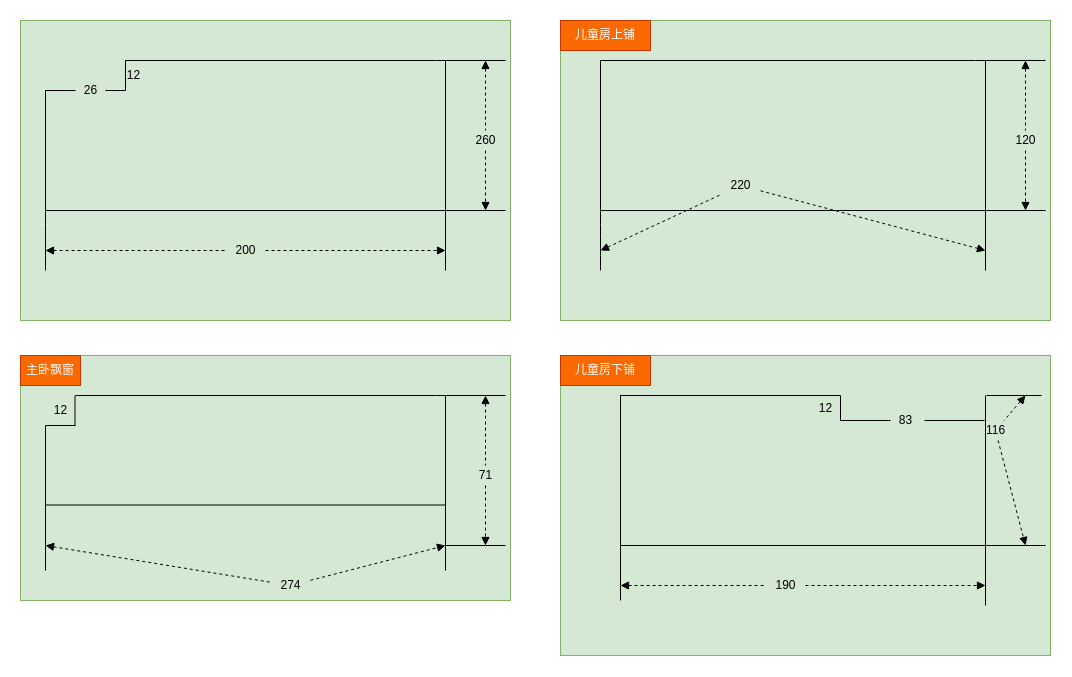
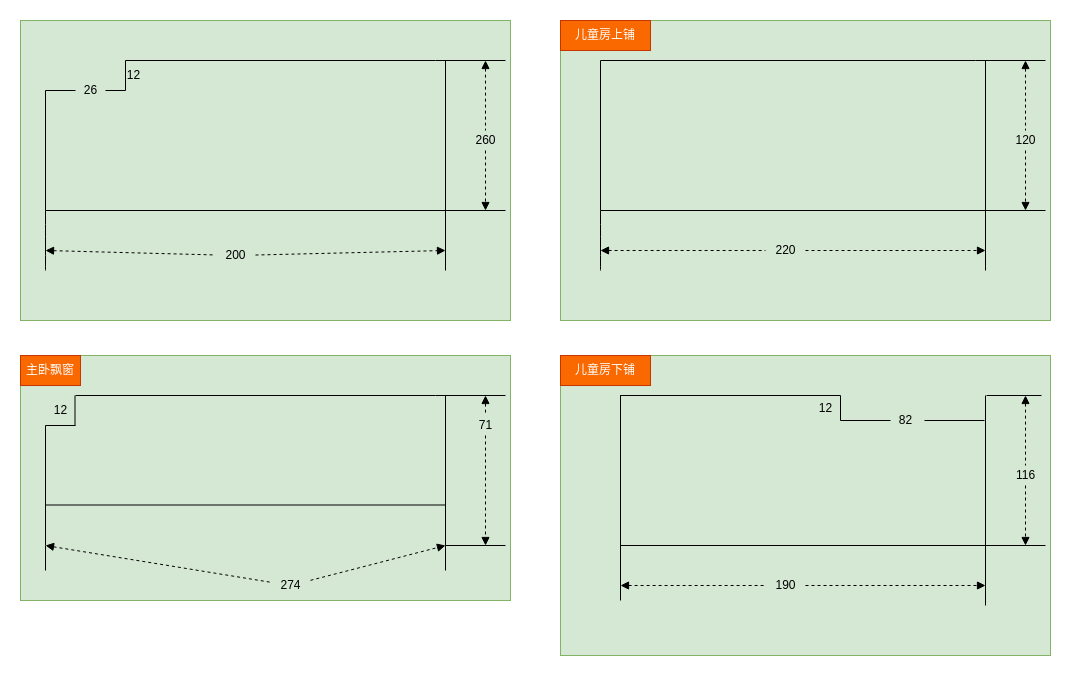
node "220": moved (741, 186) -> (786, 251)
node "200": moved (246, 251) -> (236, 256)
node "83": label "83" -> "82"
node "116": moved (996, 431) -> (1026, 476)
node "71": moved (486, 476) -> (486, 426)
